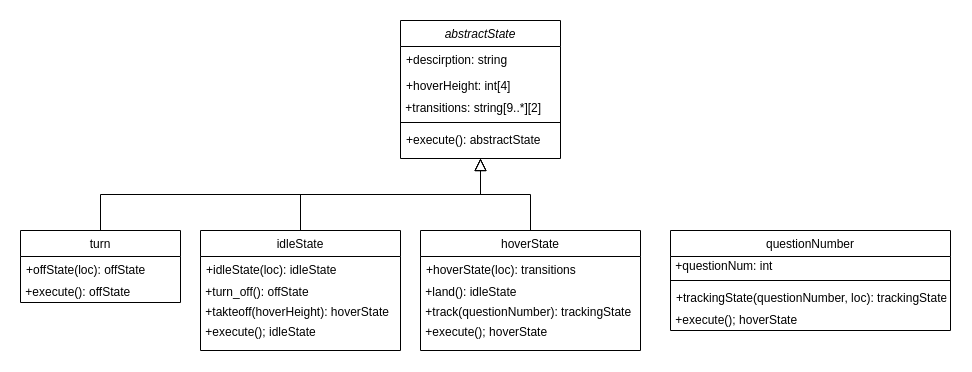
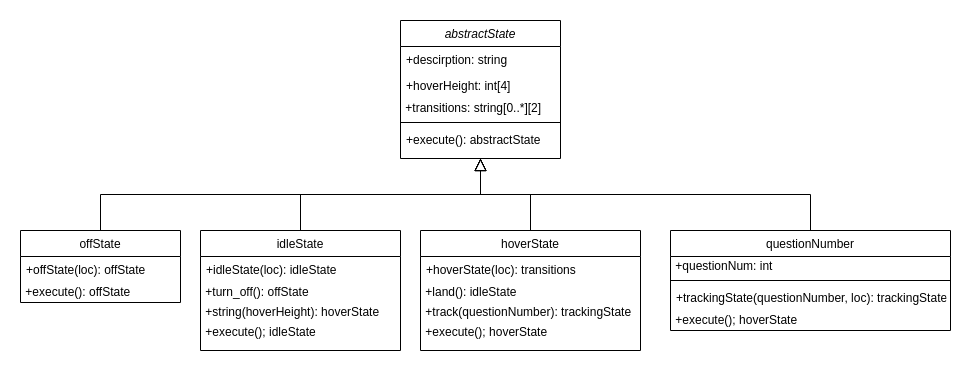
node "+transitions: string[9..*][2]": label "+transitions: string[9..*][2]" -> "+transitions: string[0..*][2]"
edge "questionNumber" -> "abstractState": added
node "turn": label "turn" -> "offState"
node "+takteoff(hoverHeight): hoverState": label "+takteoff(hoverHeight): hoverState" -> "+string(hoverHeight): hoverState"
